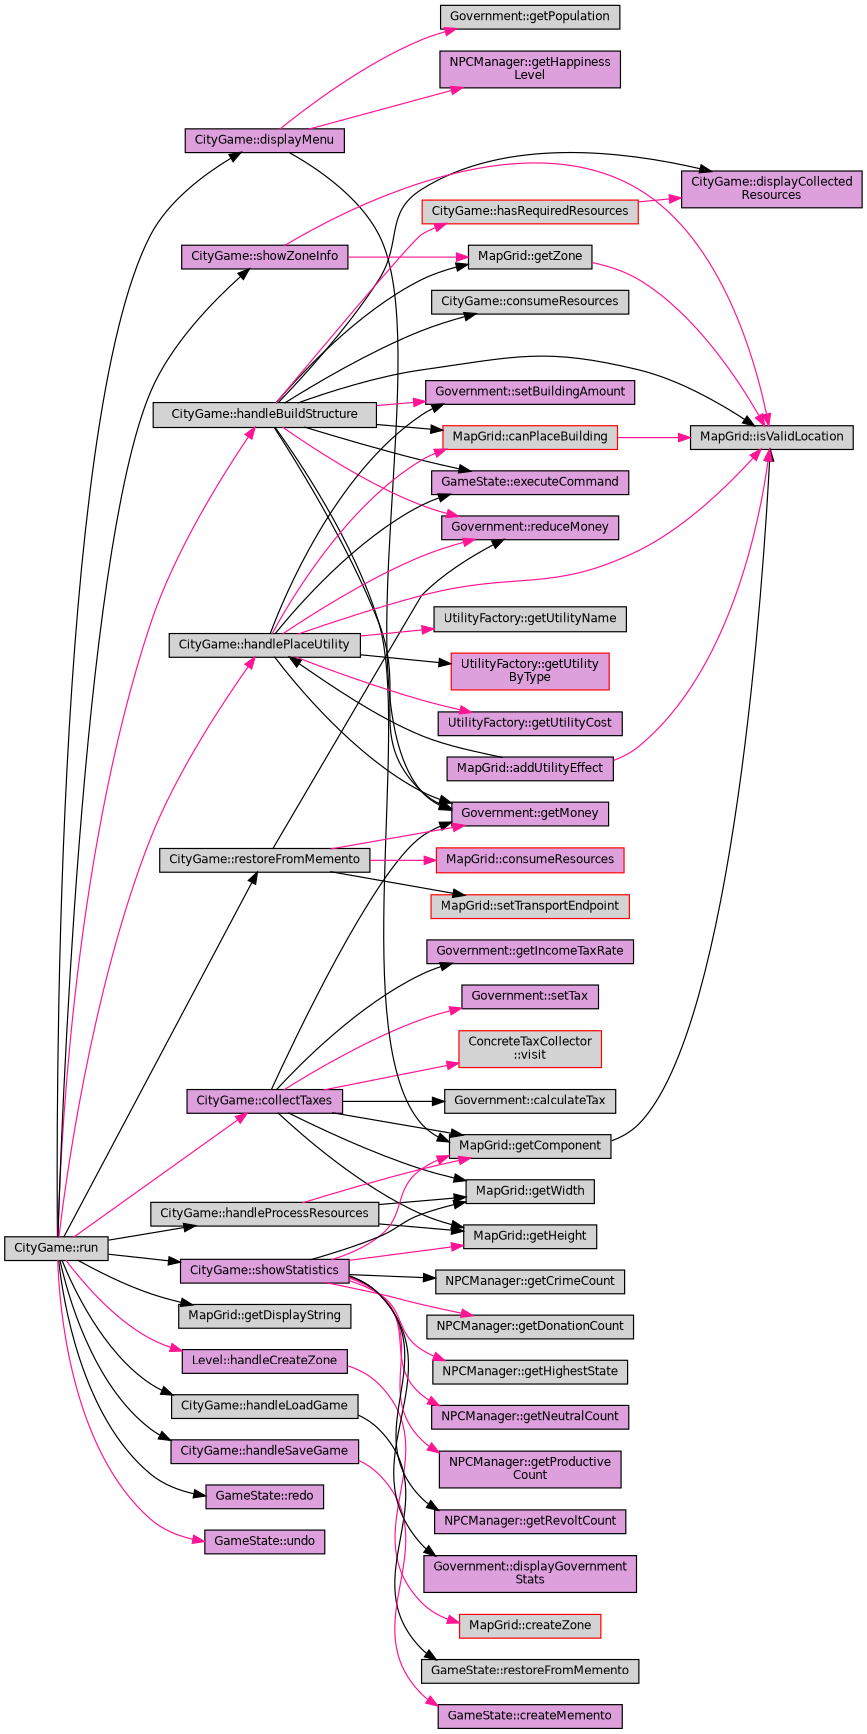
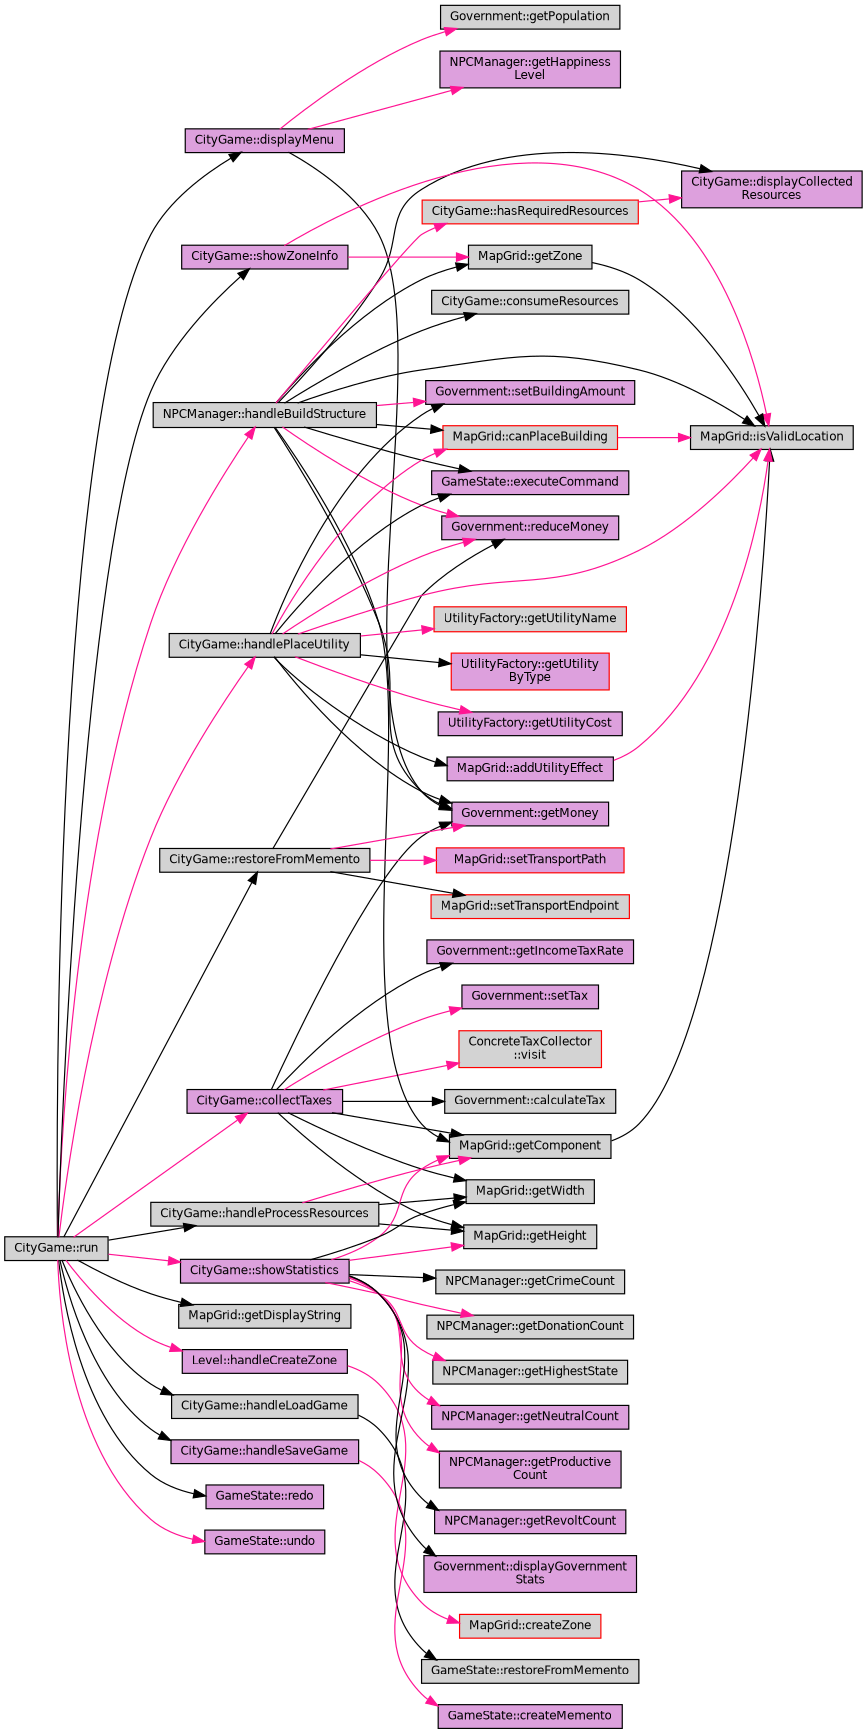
edge "MapGrid::getZone" -> "MapGrid::isValidLocation": color deeppink -> black
node "CityGame::handleBuildStructure": label "CityGame::handleBuildStructure" -> "NPCManager::handleBuildStructure"
node "UtilityFactory::getUtilityName": color black -> red
edge "MapGrid::addUtilityEffect" -> "CityGame::handlePlaceUtility": reversed
node "MapGrid::consumeResources": label "MapGrid::consumeResources" -> "MapGrid::setTransportPath"
edge "CityGame::run" -> "CityGame::showStatistics": color black -> deeppink
